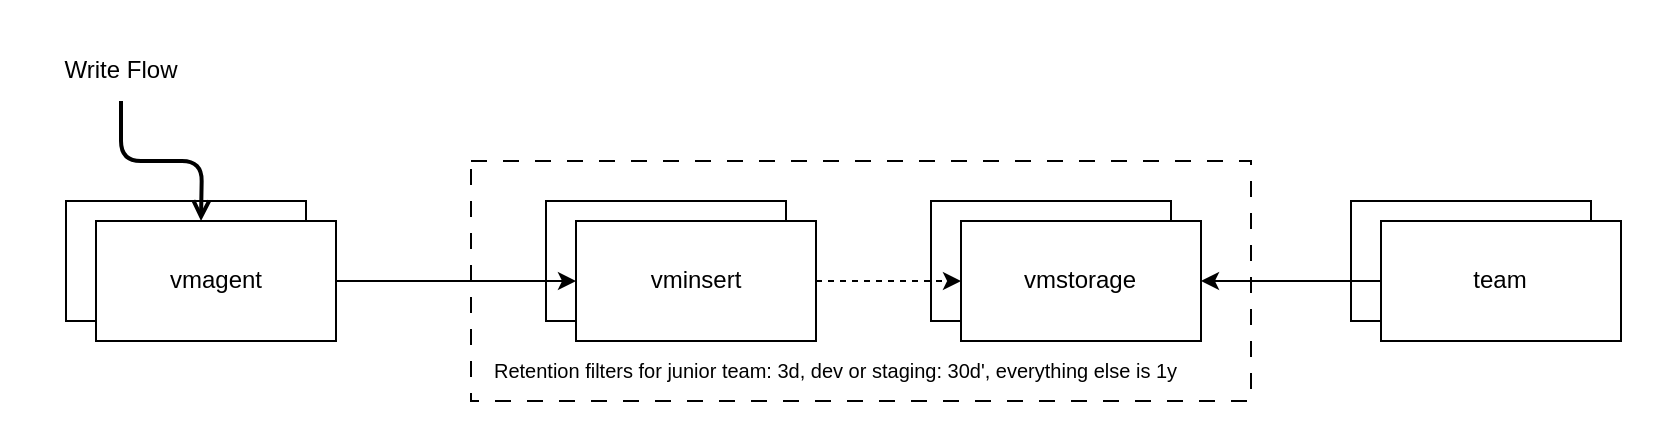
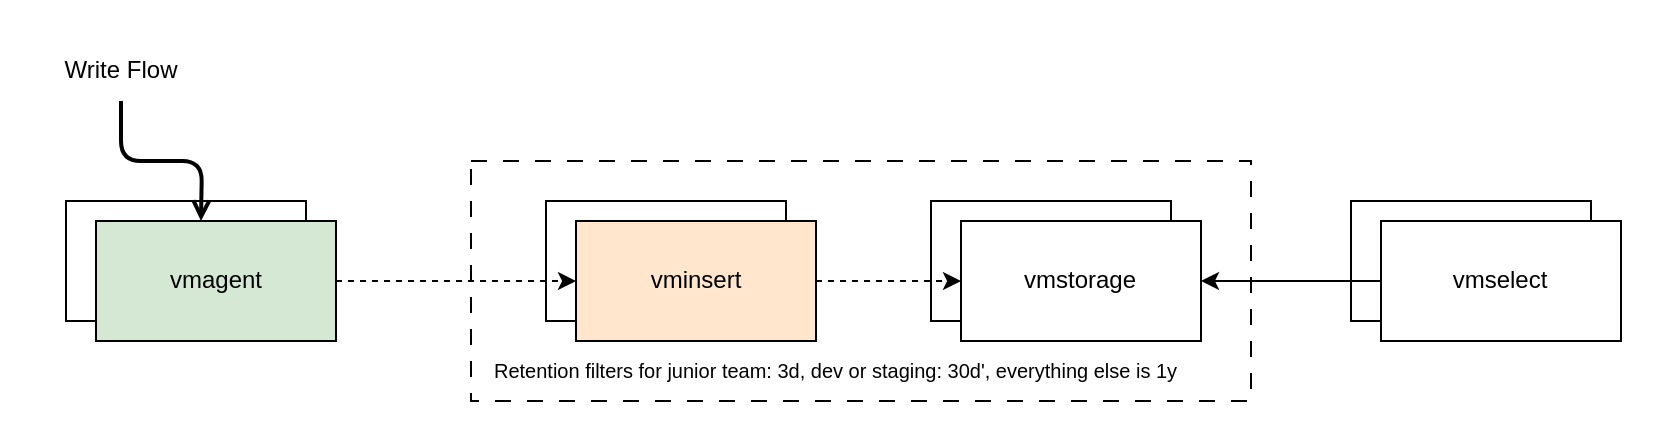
node "vmagent": fillcolor #ffffff -> #d5e8d4
edge "vmagent" -> "vminsert": style solid -> dashed
node "vminsert": fillcolor #ffffff -> #ffe6cc
node "team": label "team" -> "vmselect"
